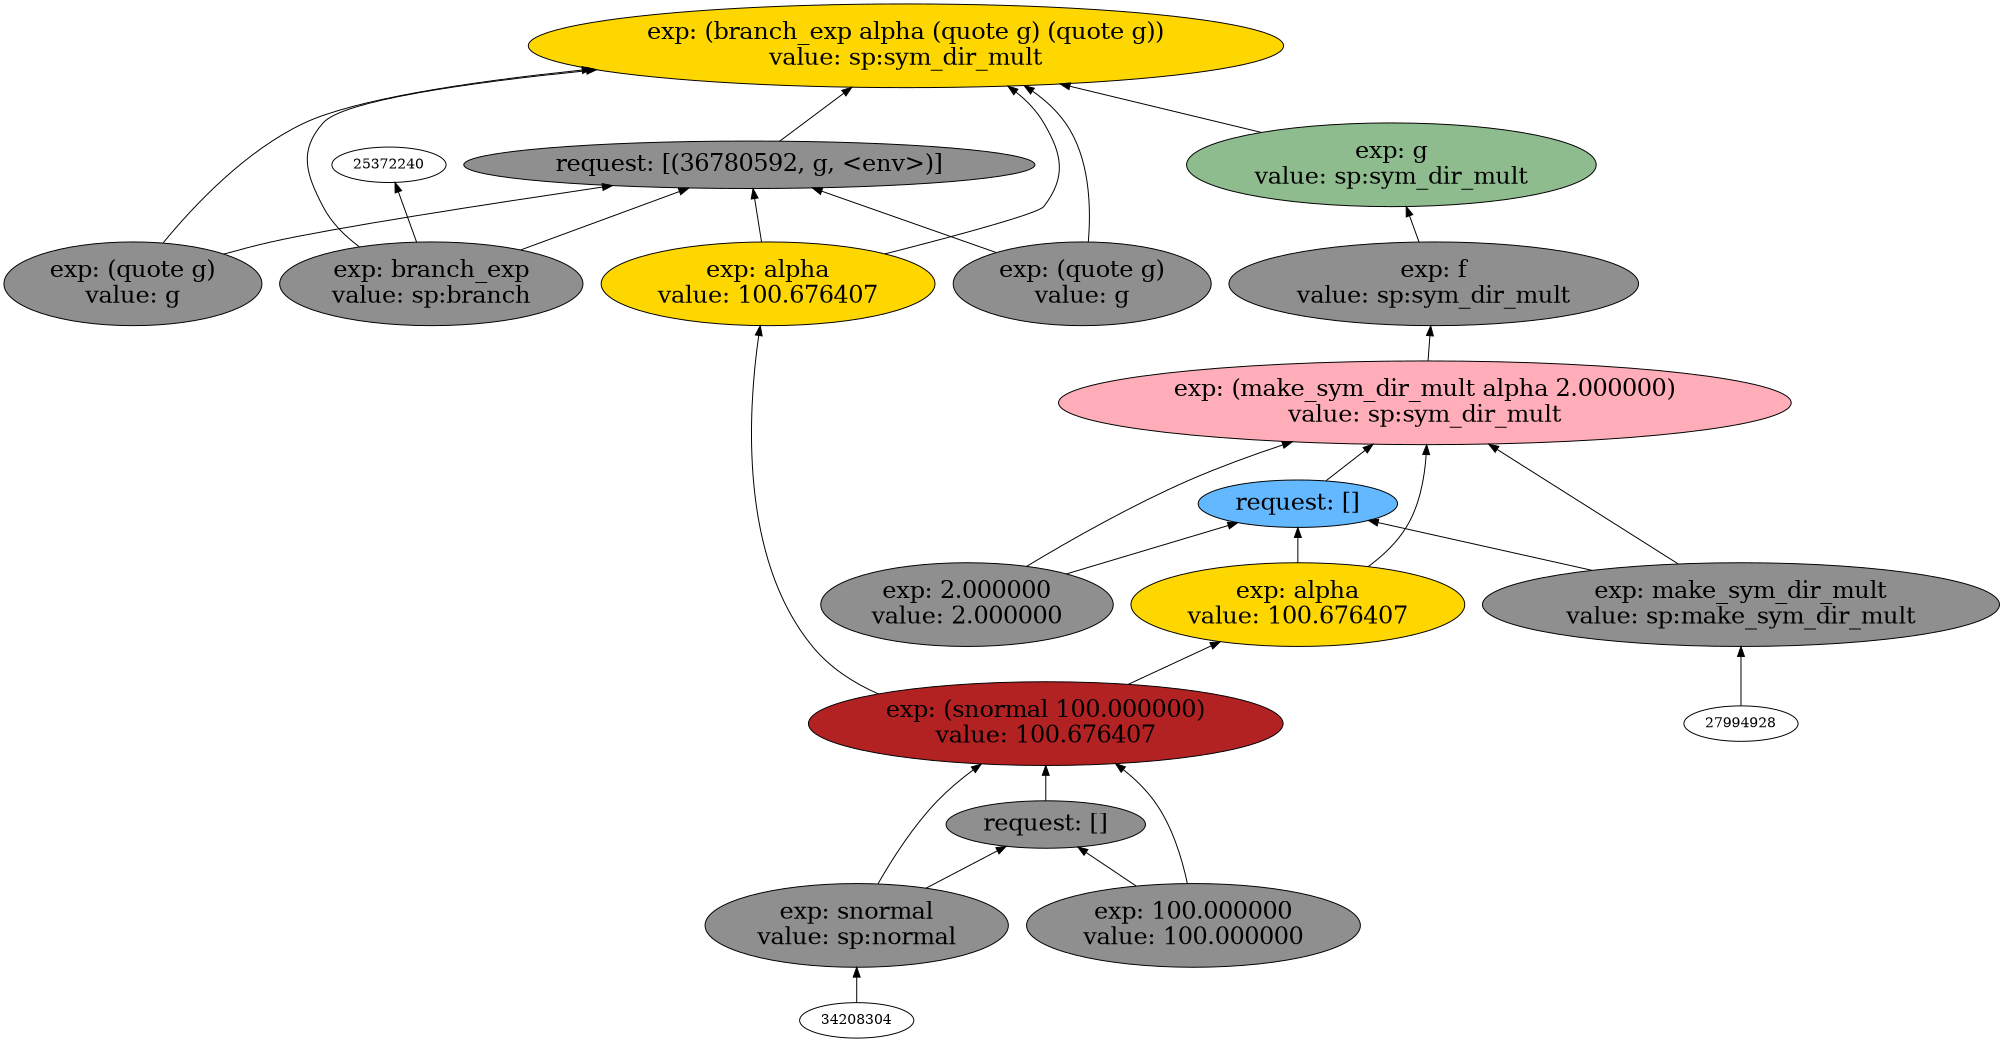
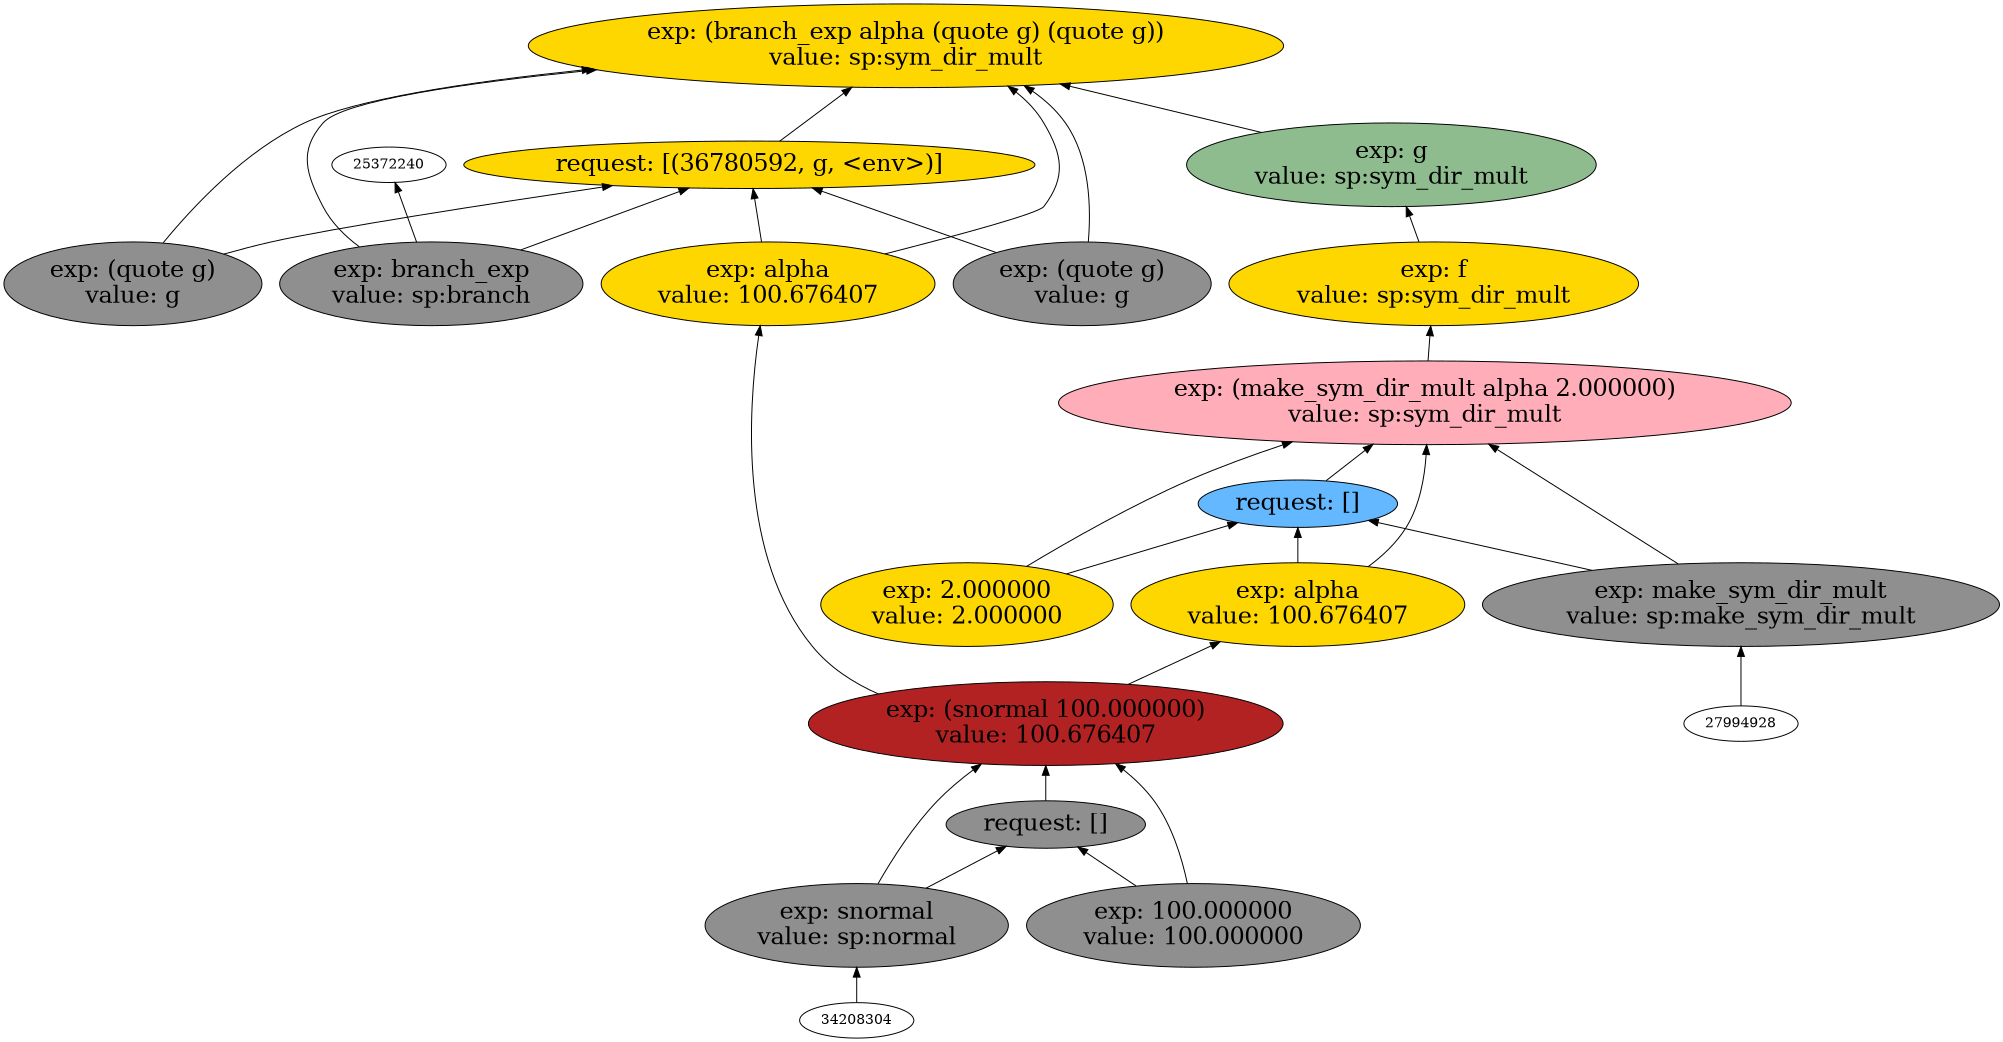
node "request: [(36780592, g, <env>)]": fillcolor grey56 -> gold
node "exp: f value: sp:sym_dir_mult": fillcolor grey56 -> gold
node "exp: 2.000000 value: 2.000000": fillcolor grey56 -> gold
